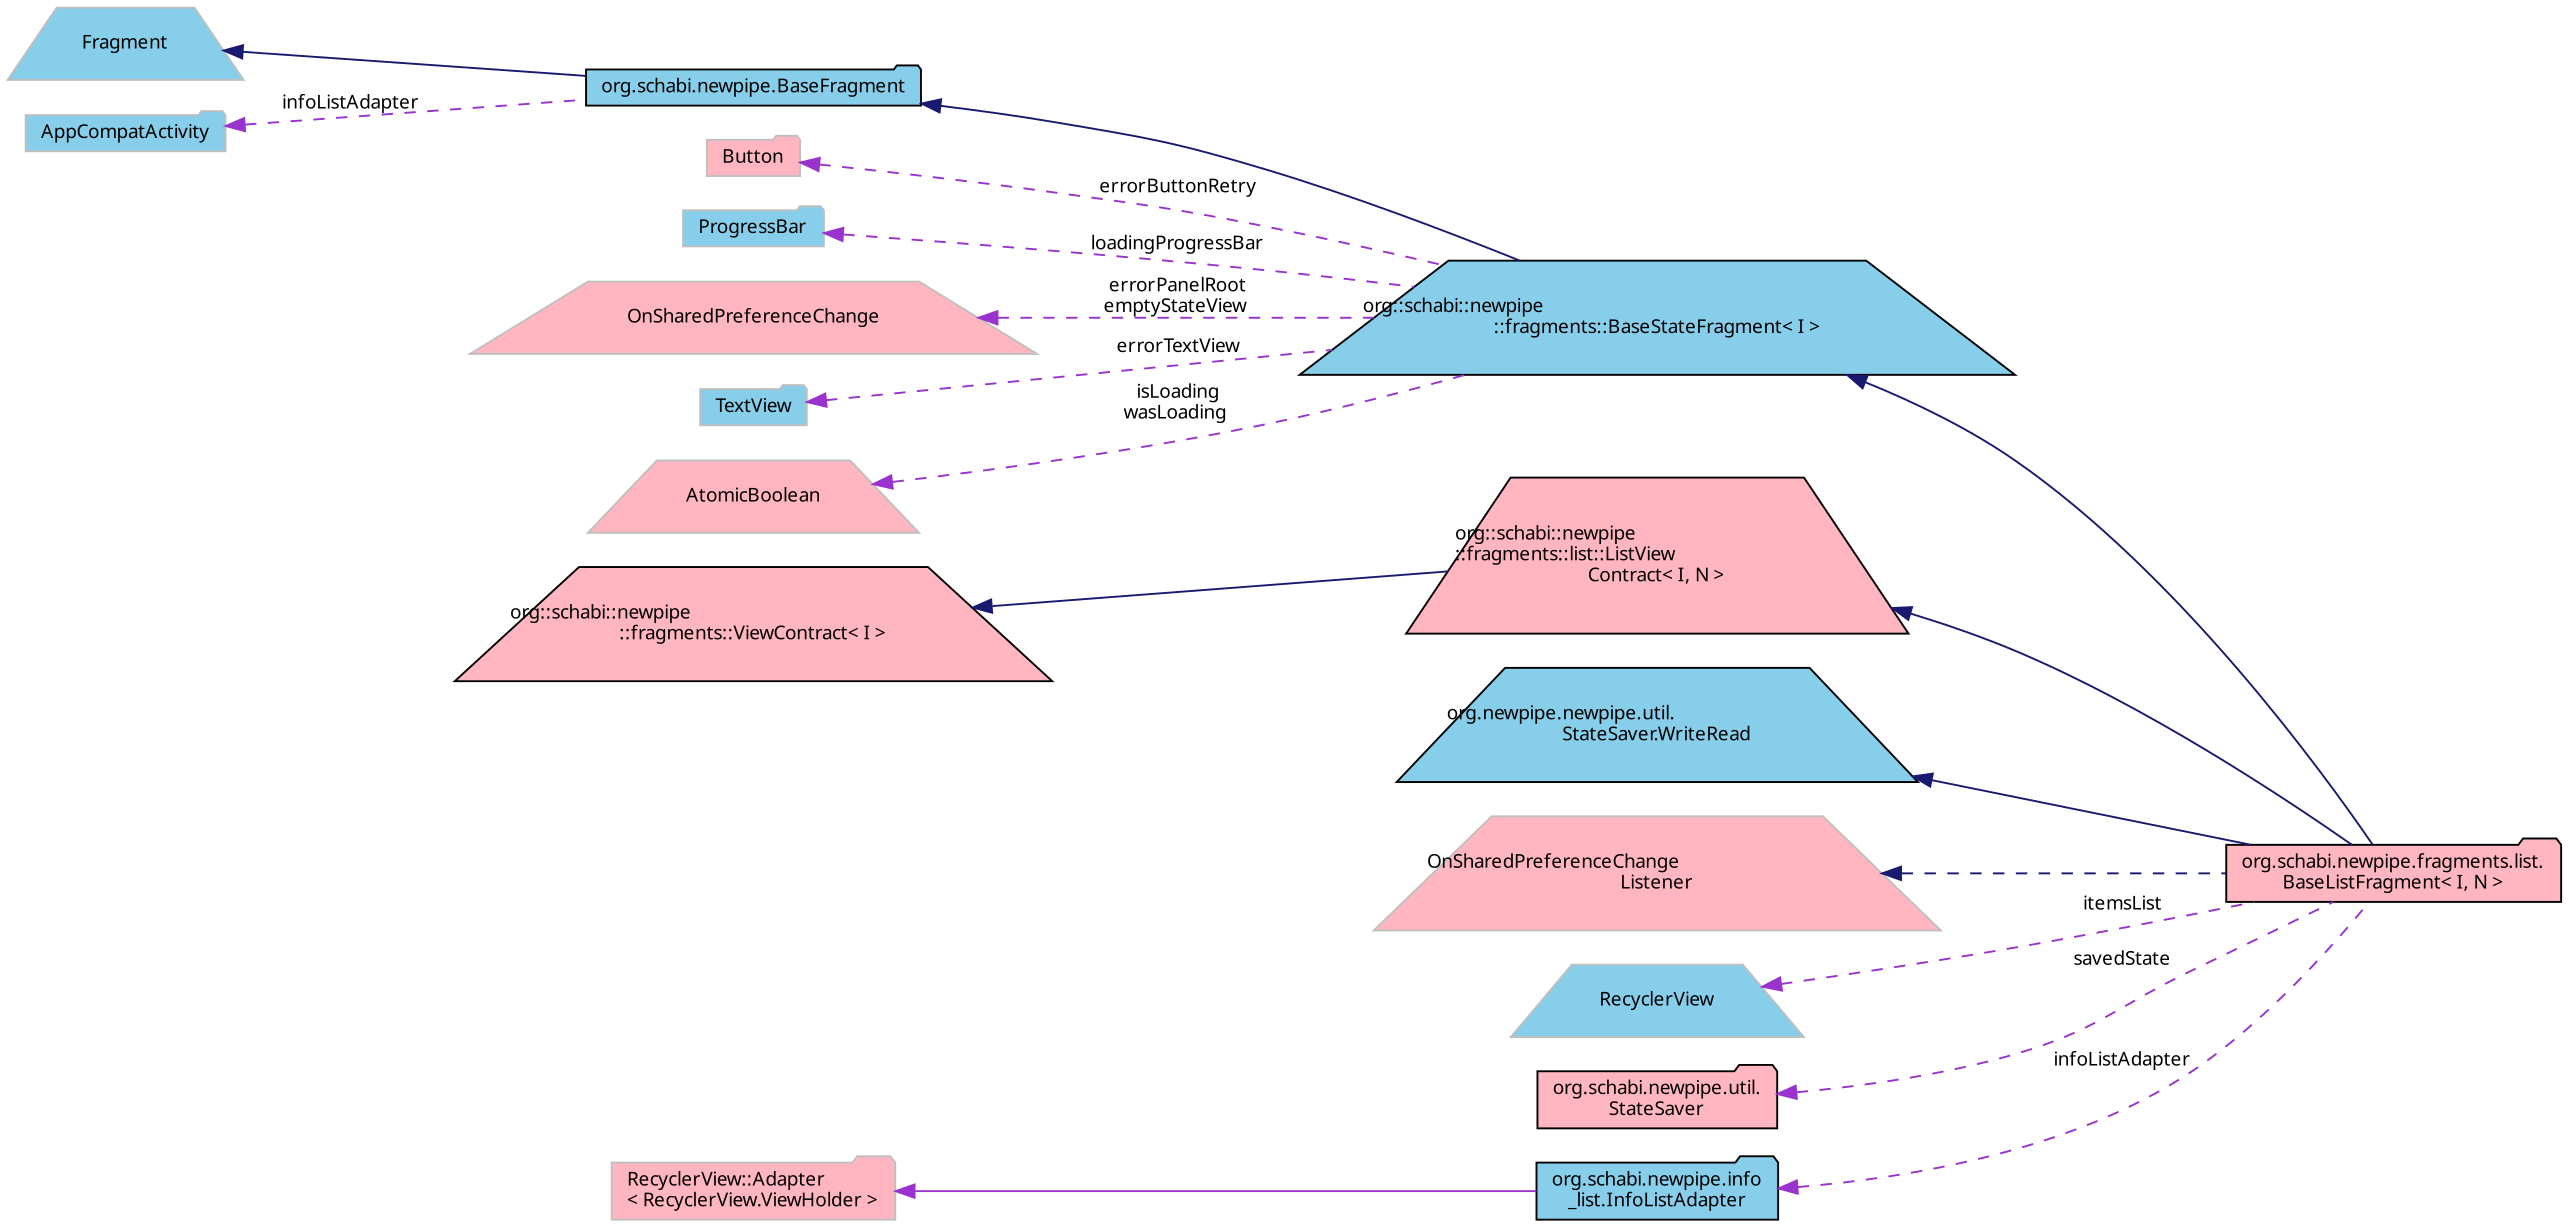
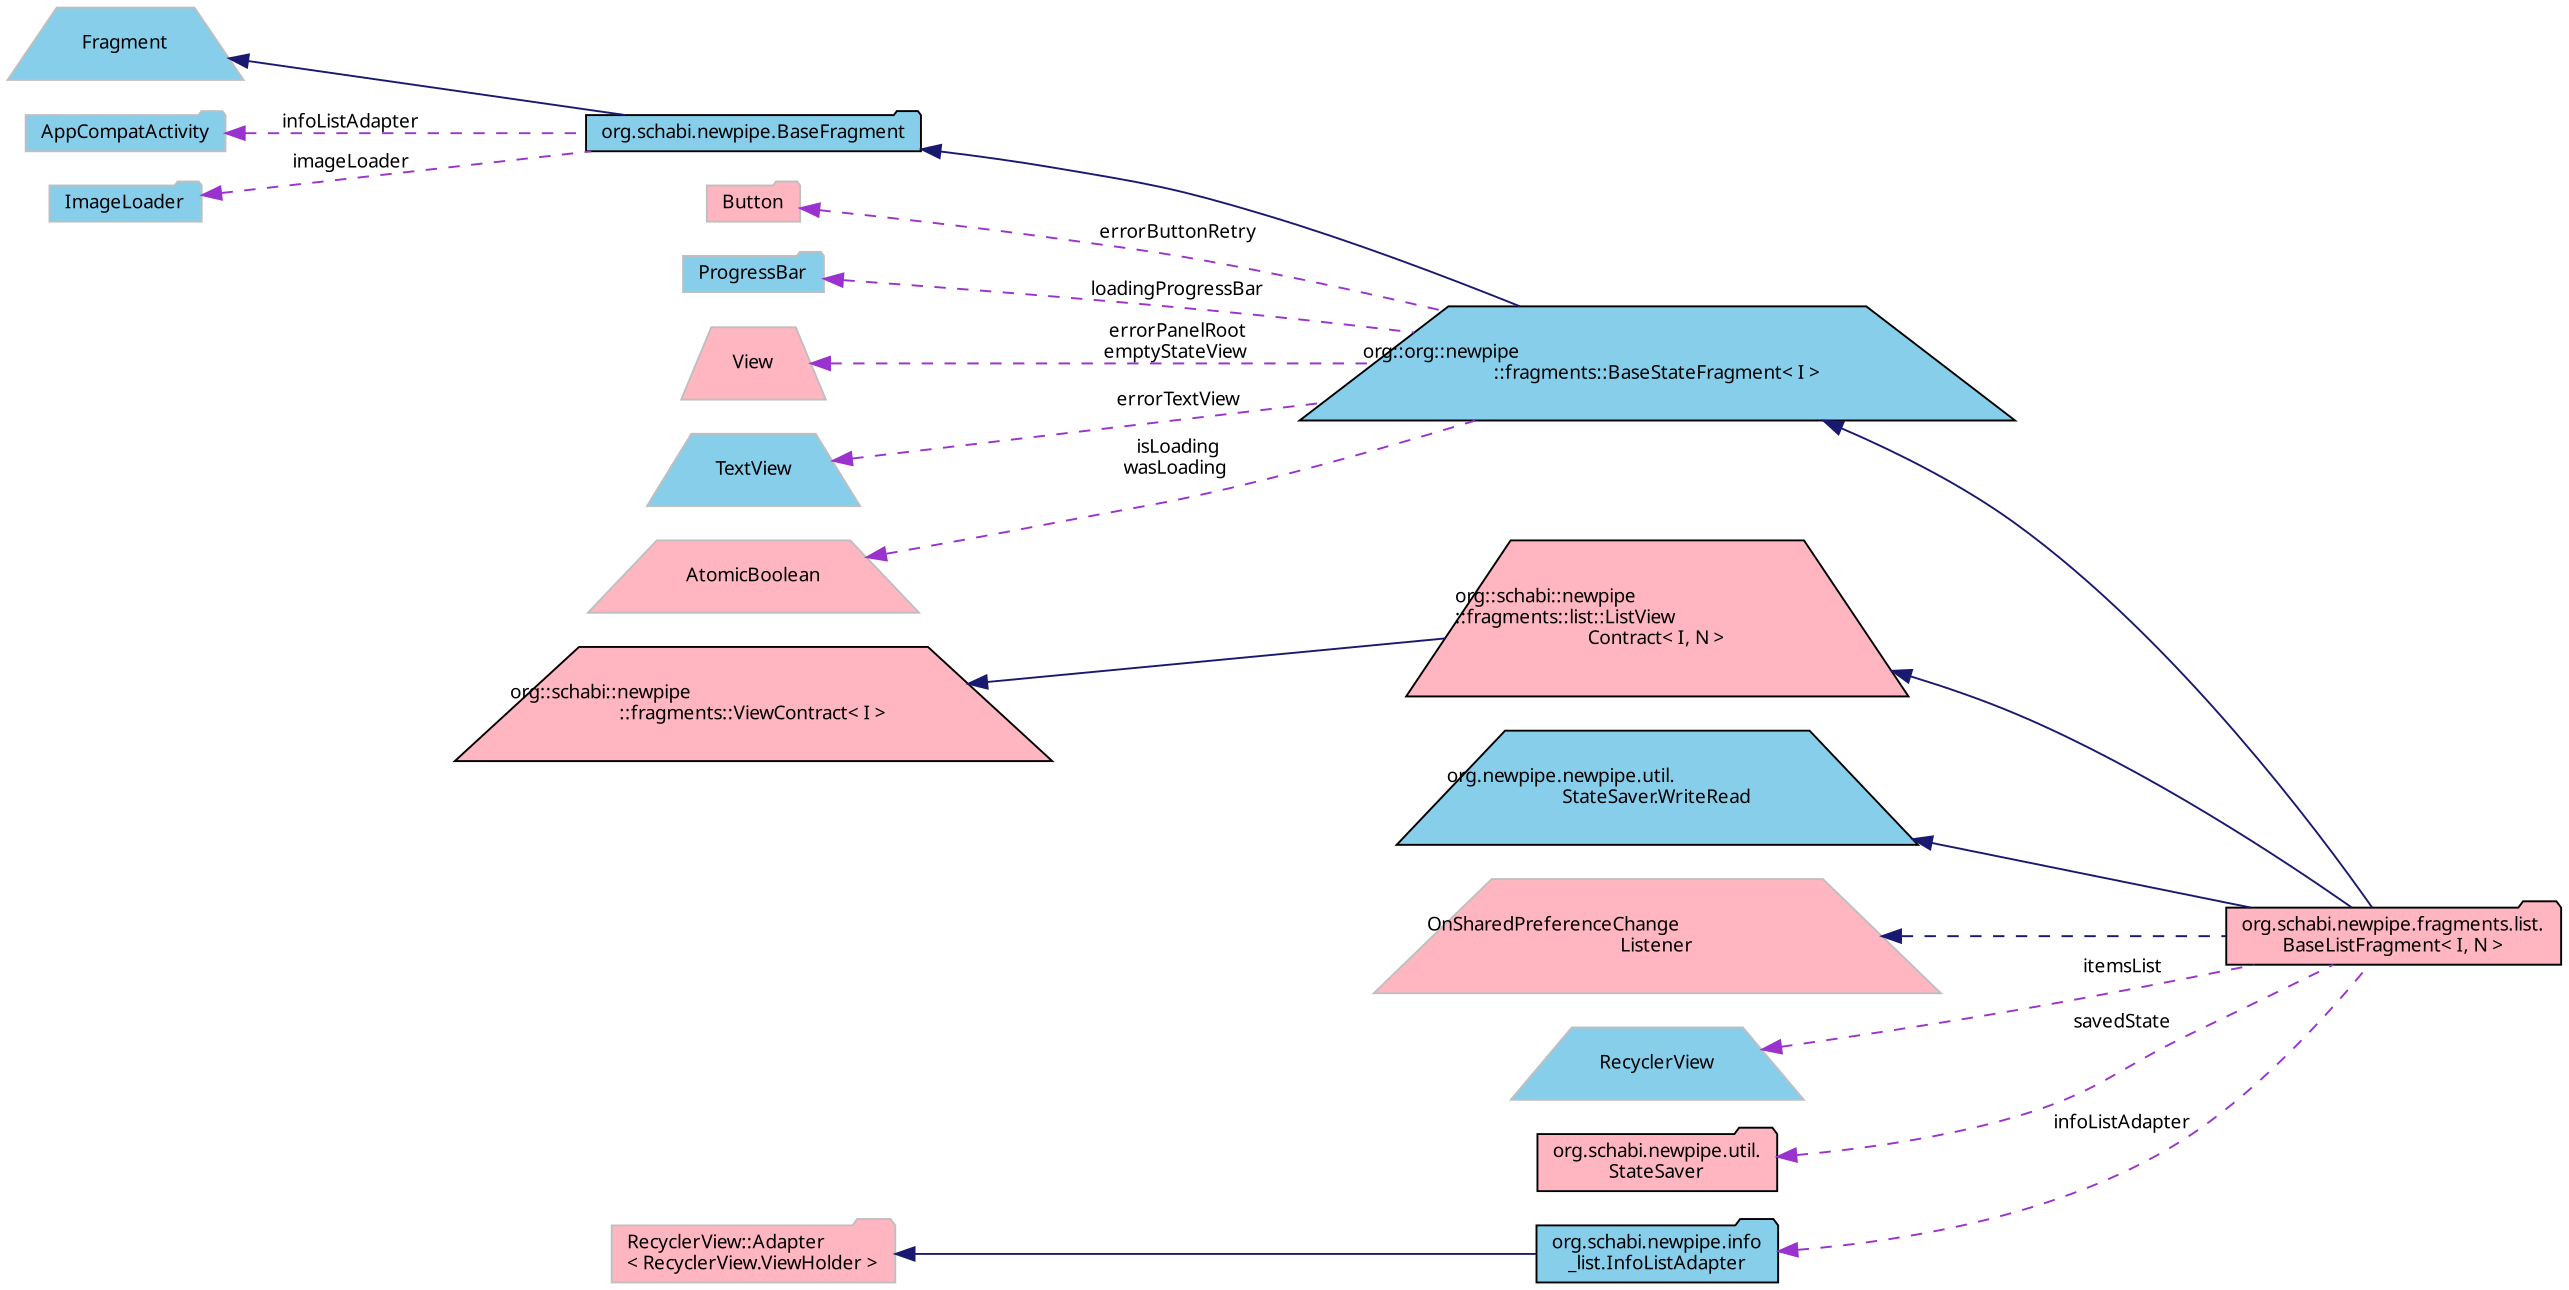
node "ImageLoader": added
node "OnSharedPreferenceChange": label "OnSharedPreferenceChange" -> "View"
node "org::schabi::newpipe ::fragments::BaseStateFragment< I >": label "org::schabi::newpipe ::fragments::BaseStateFragment< I >" -> "org::org::newpipe ::fragments::BaseStateFragment< I >"
node "TextView": shape folder -> trapezium
edge "org.schabi.newpipe.info _list.InfoListAdapter" -> "RecyclerView::Adapter < RecyclerView.ViewHolder >": color darkorchid3 -> midnightblue
